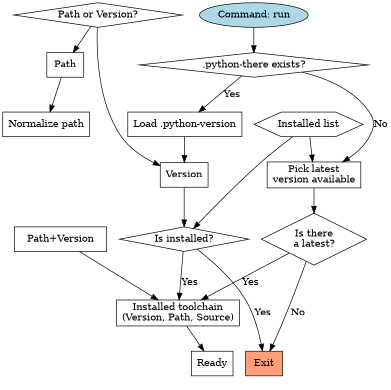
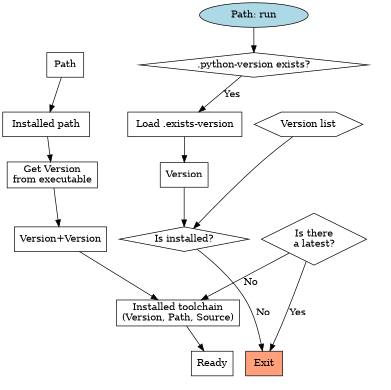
node "Path or Version?": removed
node "Command: run": label "Command: run" -> "Path: run"
node ".python-there exists?": label ".python-there exists?" -> ".python-version exists?"
node "Normalize path": label "Normalize path" -> "Installed path"
node "Load .python-version": label "Load .python-version" -> "Load .exists-version"
node "Installed list": label "Installed list" -> "Version list"
node "Get Version from executable": added
node "Pick latest version available": removed
node "Path+Version": label "Path+Version" -> "Version+Version"
edge "Is installed?" -> "Installed toolchain (Version, Path, Source)": removed, label "Yes"
edge "Is there a latest?" -> "Installed toolchain (Version, Path, Source)": label "Yes" -> "No"
edge "Is installed?" -> "Exit": label "Yes" -> "No"
edge "Is there a latest?" -> "Exit": label "No" -> "Yes"
